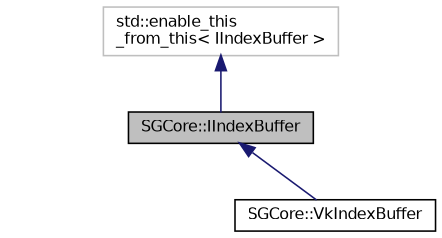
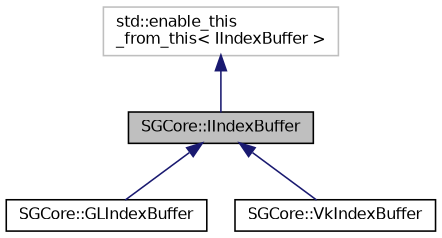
node "SGCore::GLIndexBuffer": added
